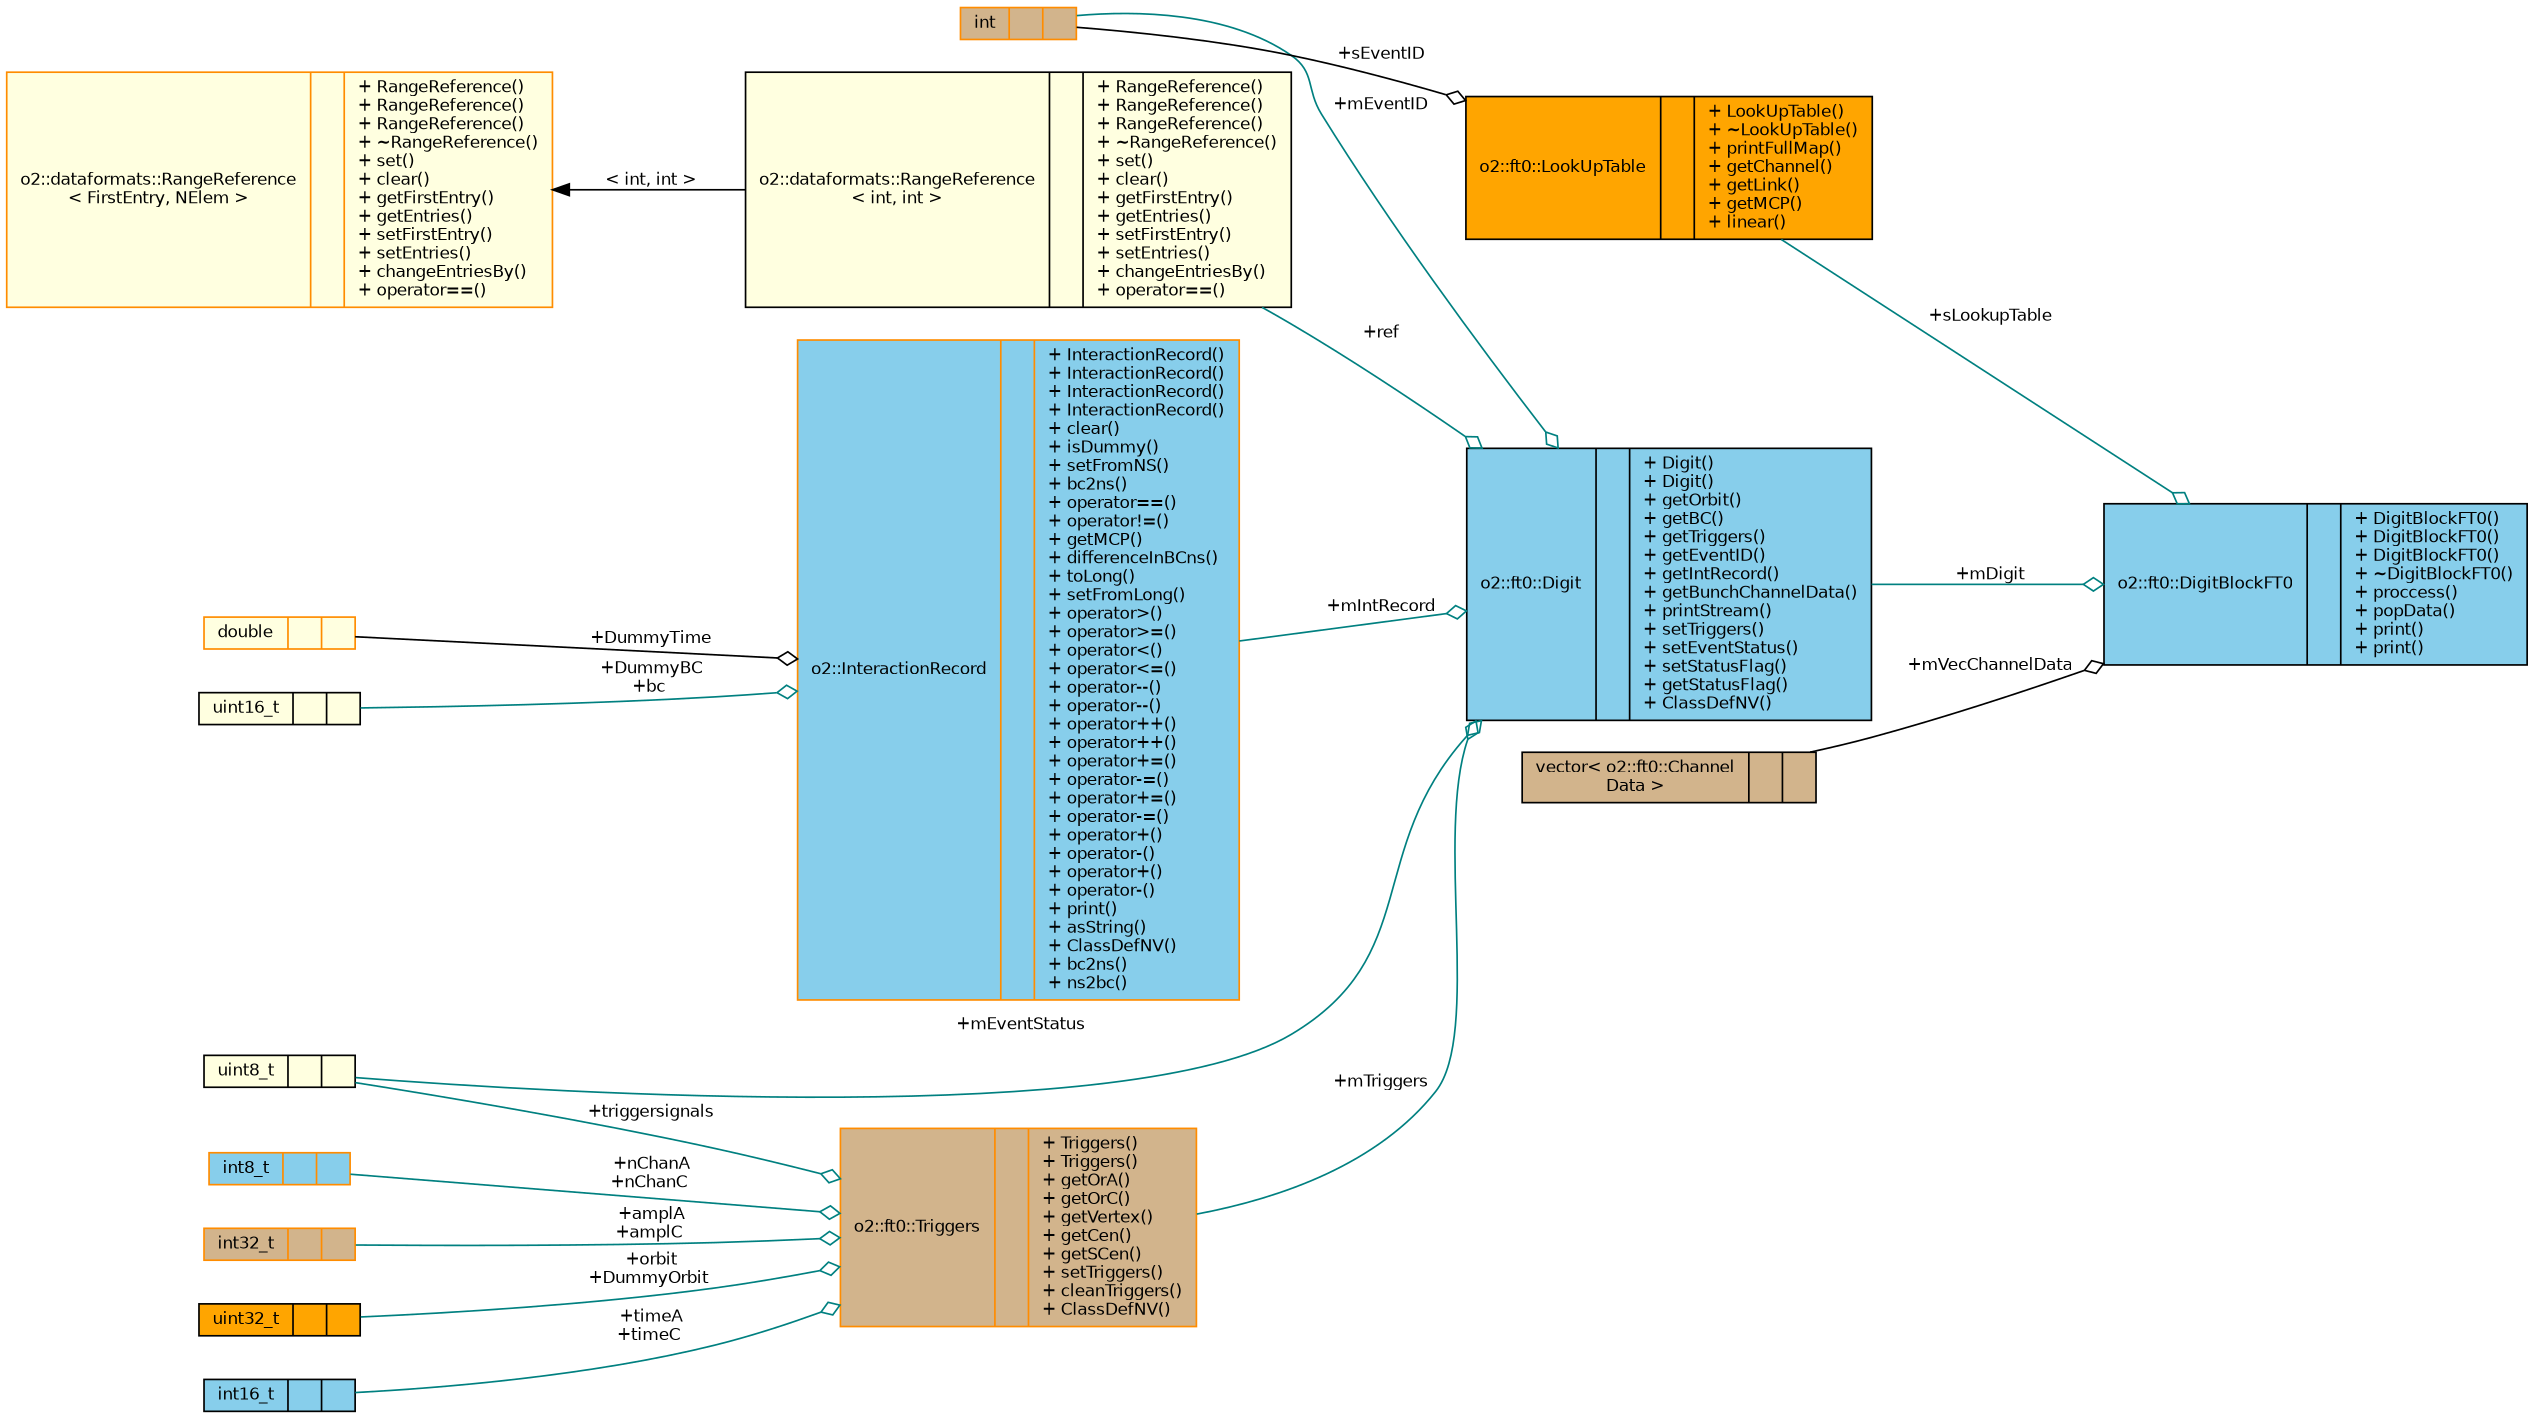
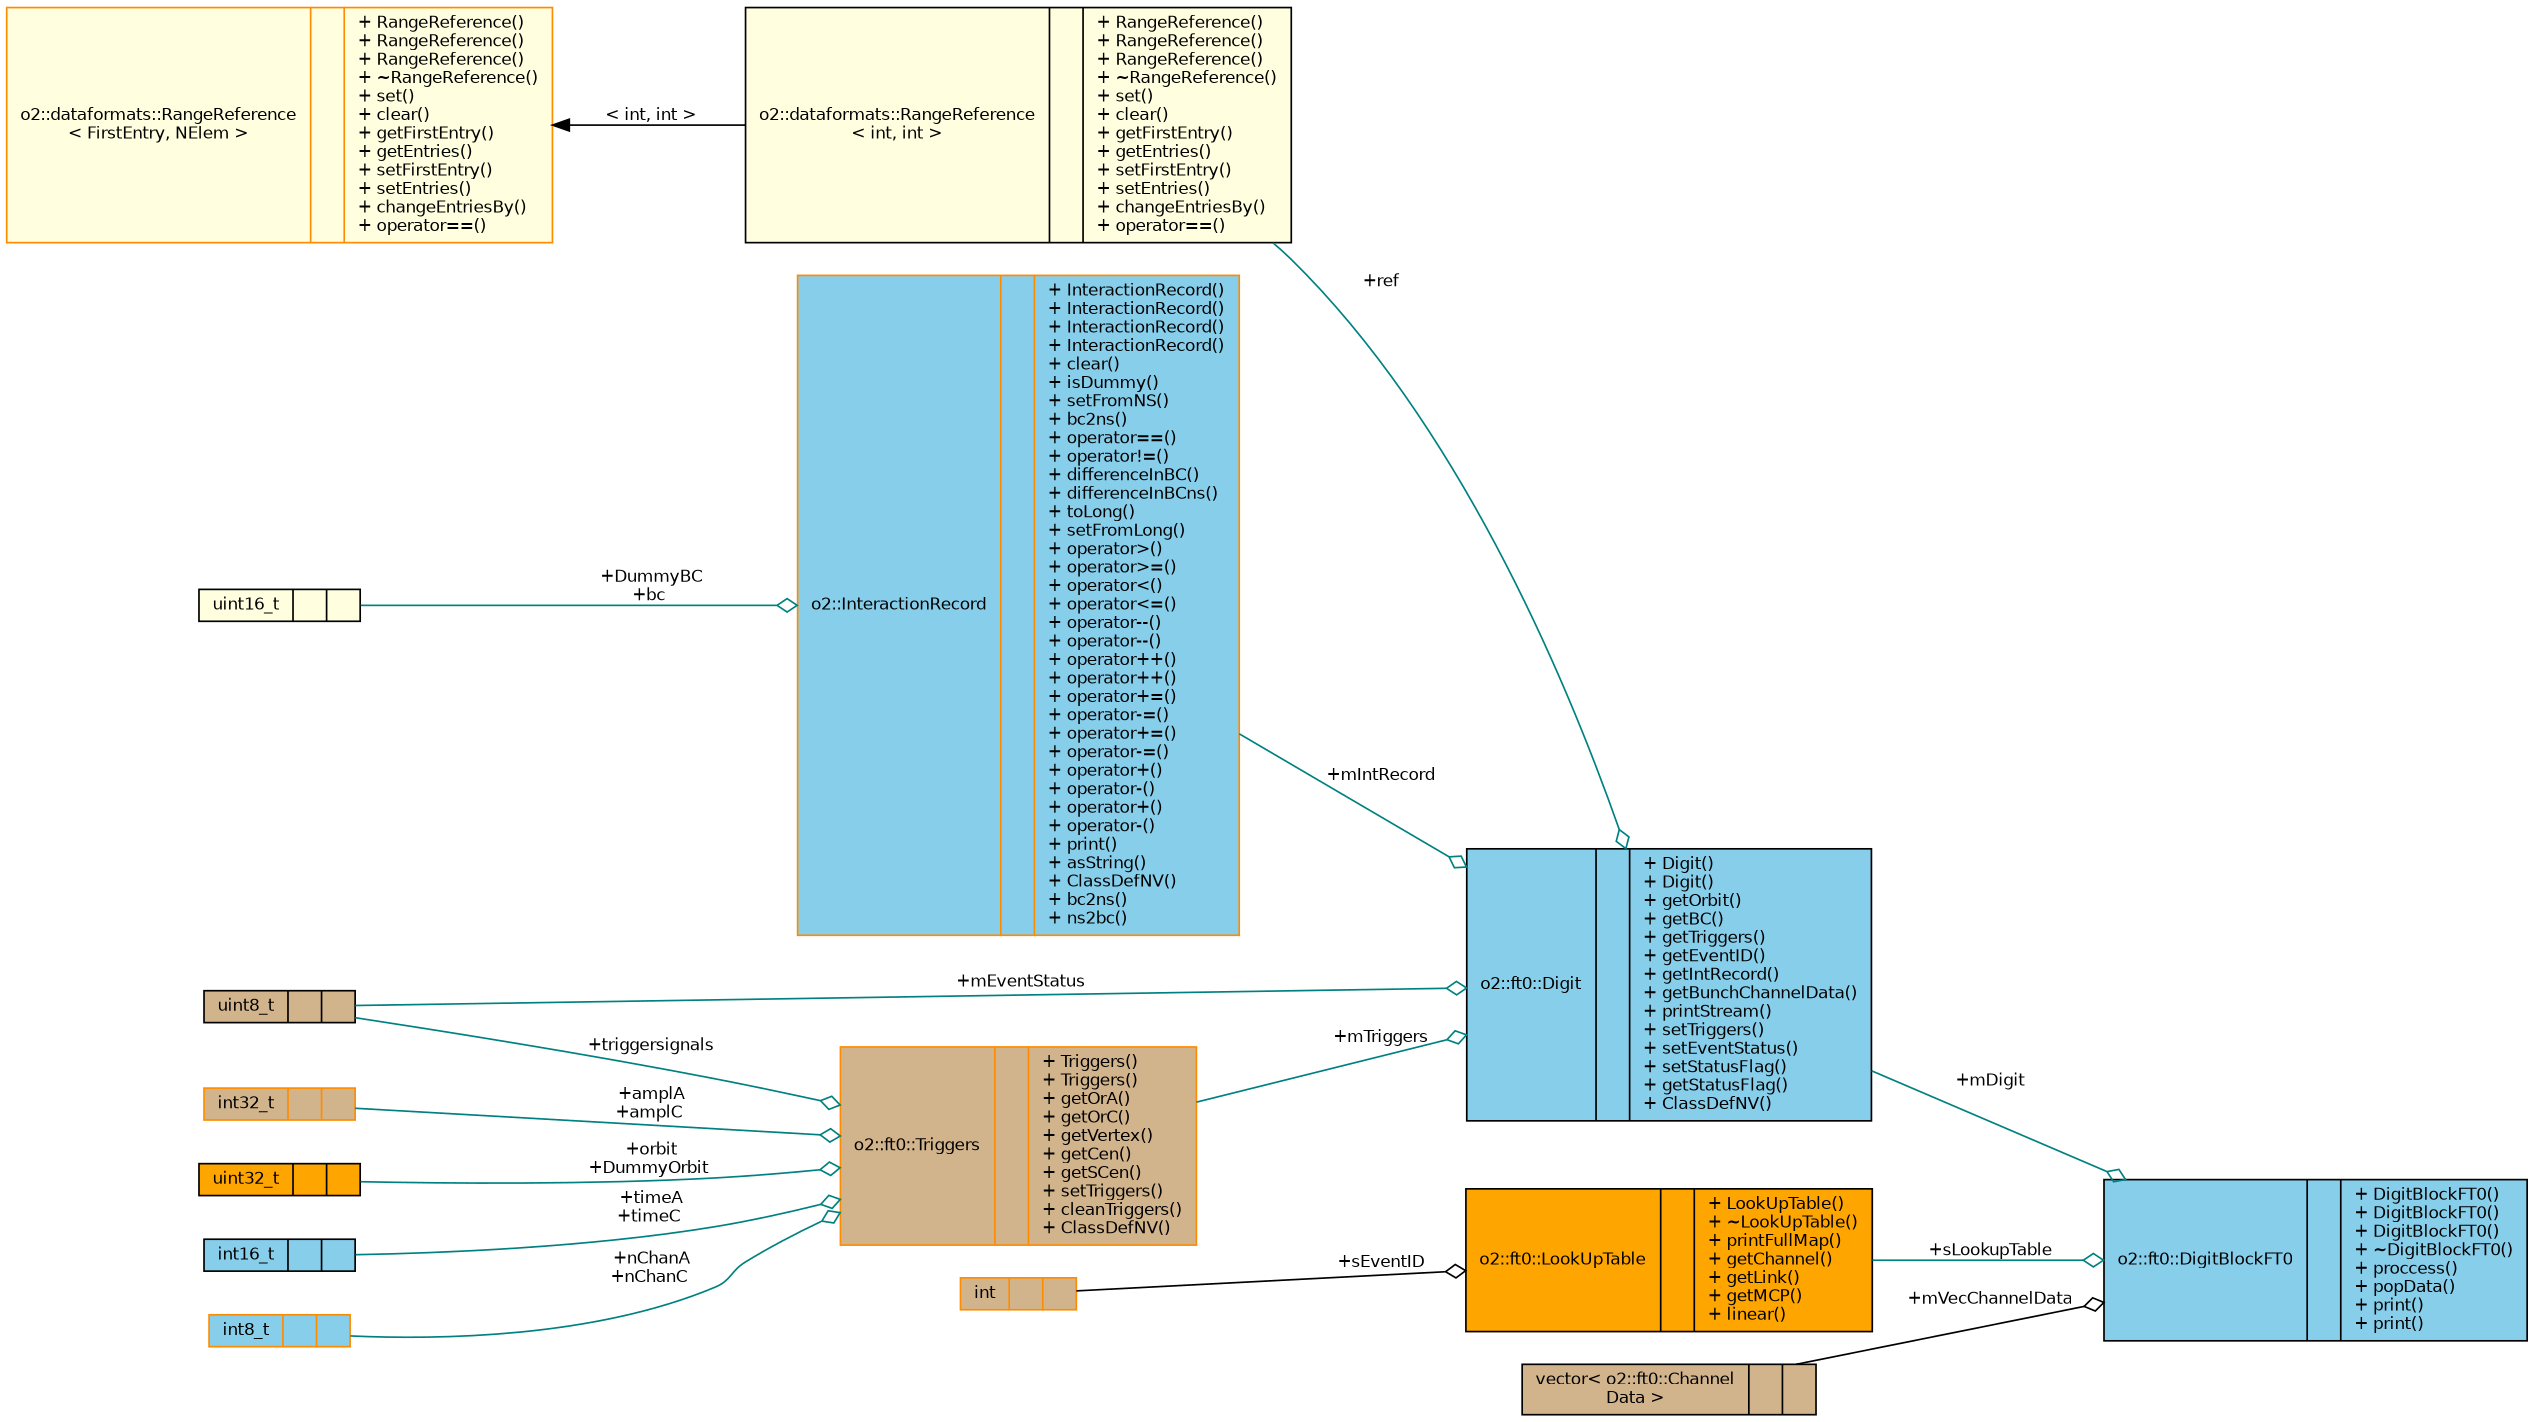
edge "int" -> "o2::ft0::Digit": removed, label "+mEventID"
node "o2::InteractionRecord": text "+ getMCP()" -> "+ differenceInBC()"
node "double": removed
node "uint8_t": fillcolor lightyellow -> tan
